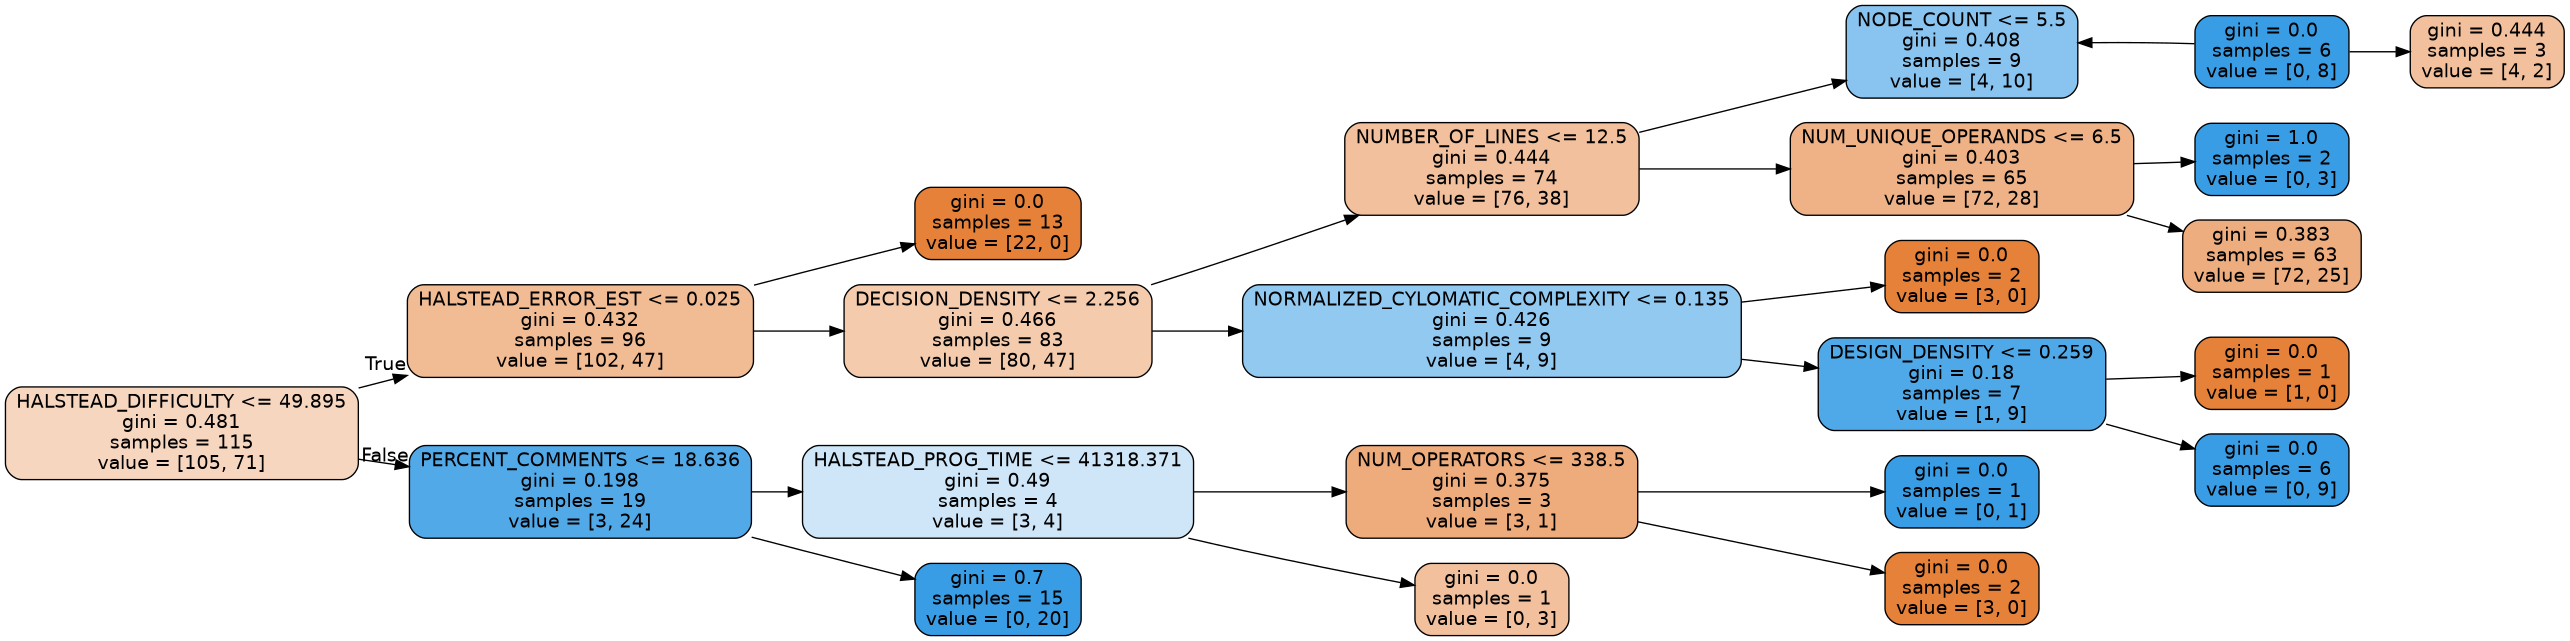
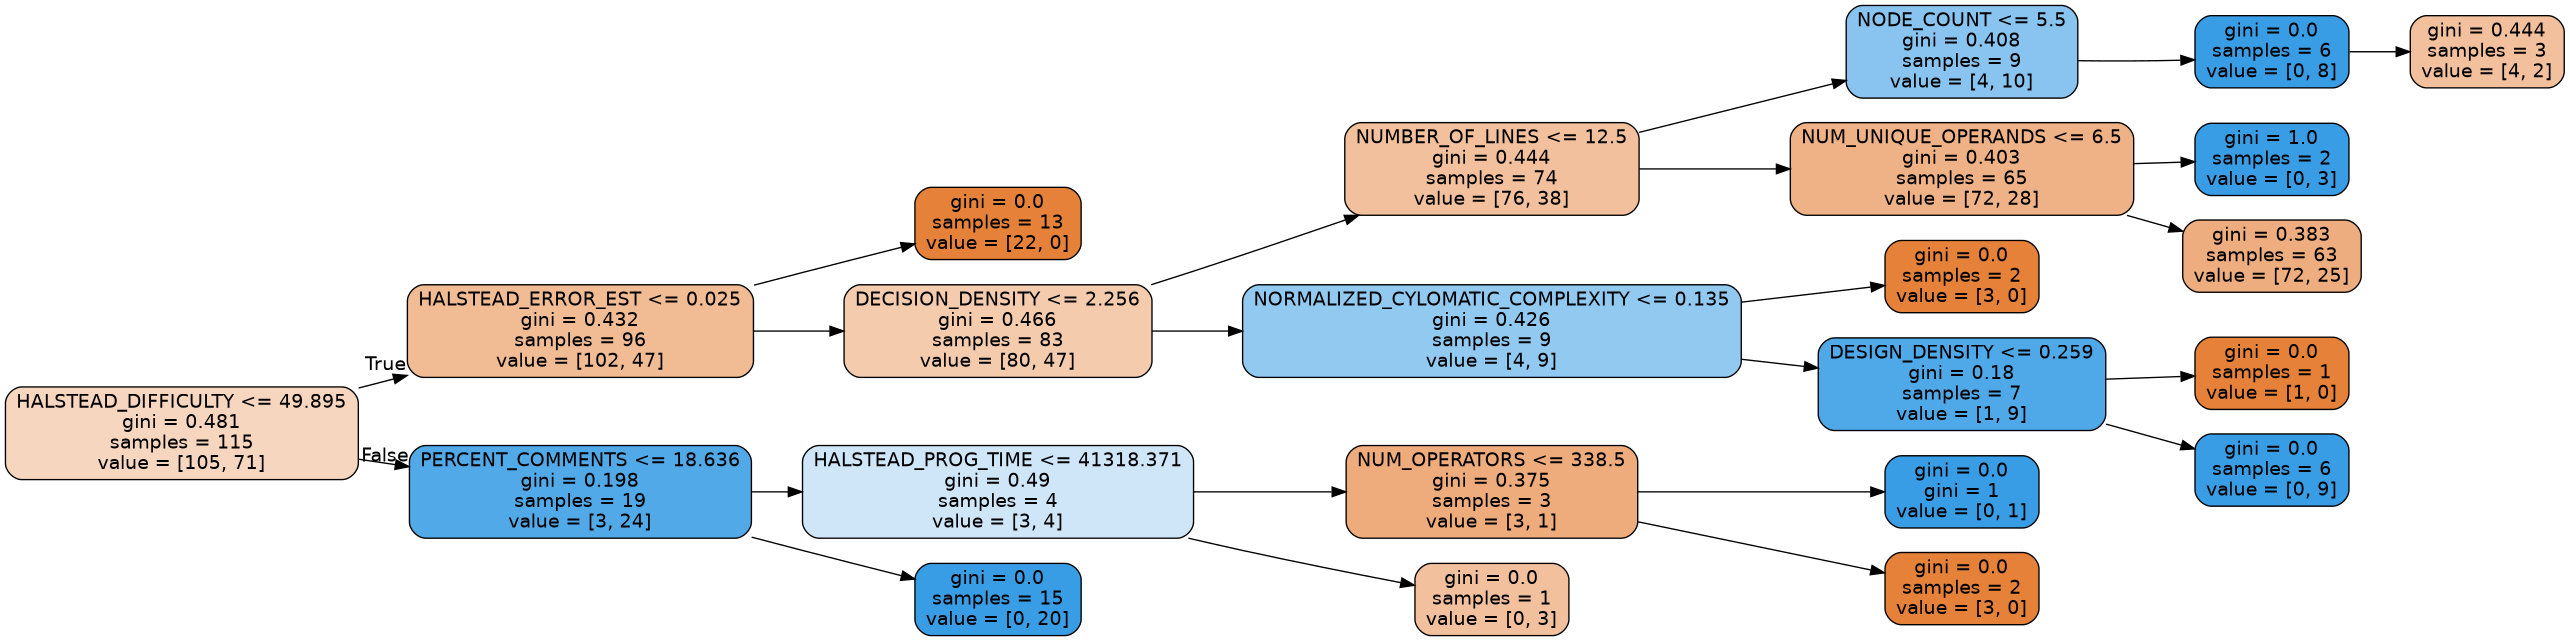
edge "gini = 0.0 samples = 6 value = [0, 8]" -> "NODE_COUNT <= 5.5 gini = 0.408 samples = 9 value = [4, 10]": reversed
node "gini = 0.0 samples = 1 value = [0, 1]": label "gini = 0.0 samples = 1 value = [0, 1]" -> "gini = 0.0 gini = 1 value = [0, 1]"
node "gini = 0.7 samples = 15 value = [0, 20]": label "gini = 0.7 samples = 15 value = [0, 20]" -> "gini = 0.0 samples = 15 value = [0, 20]"
